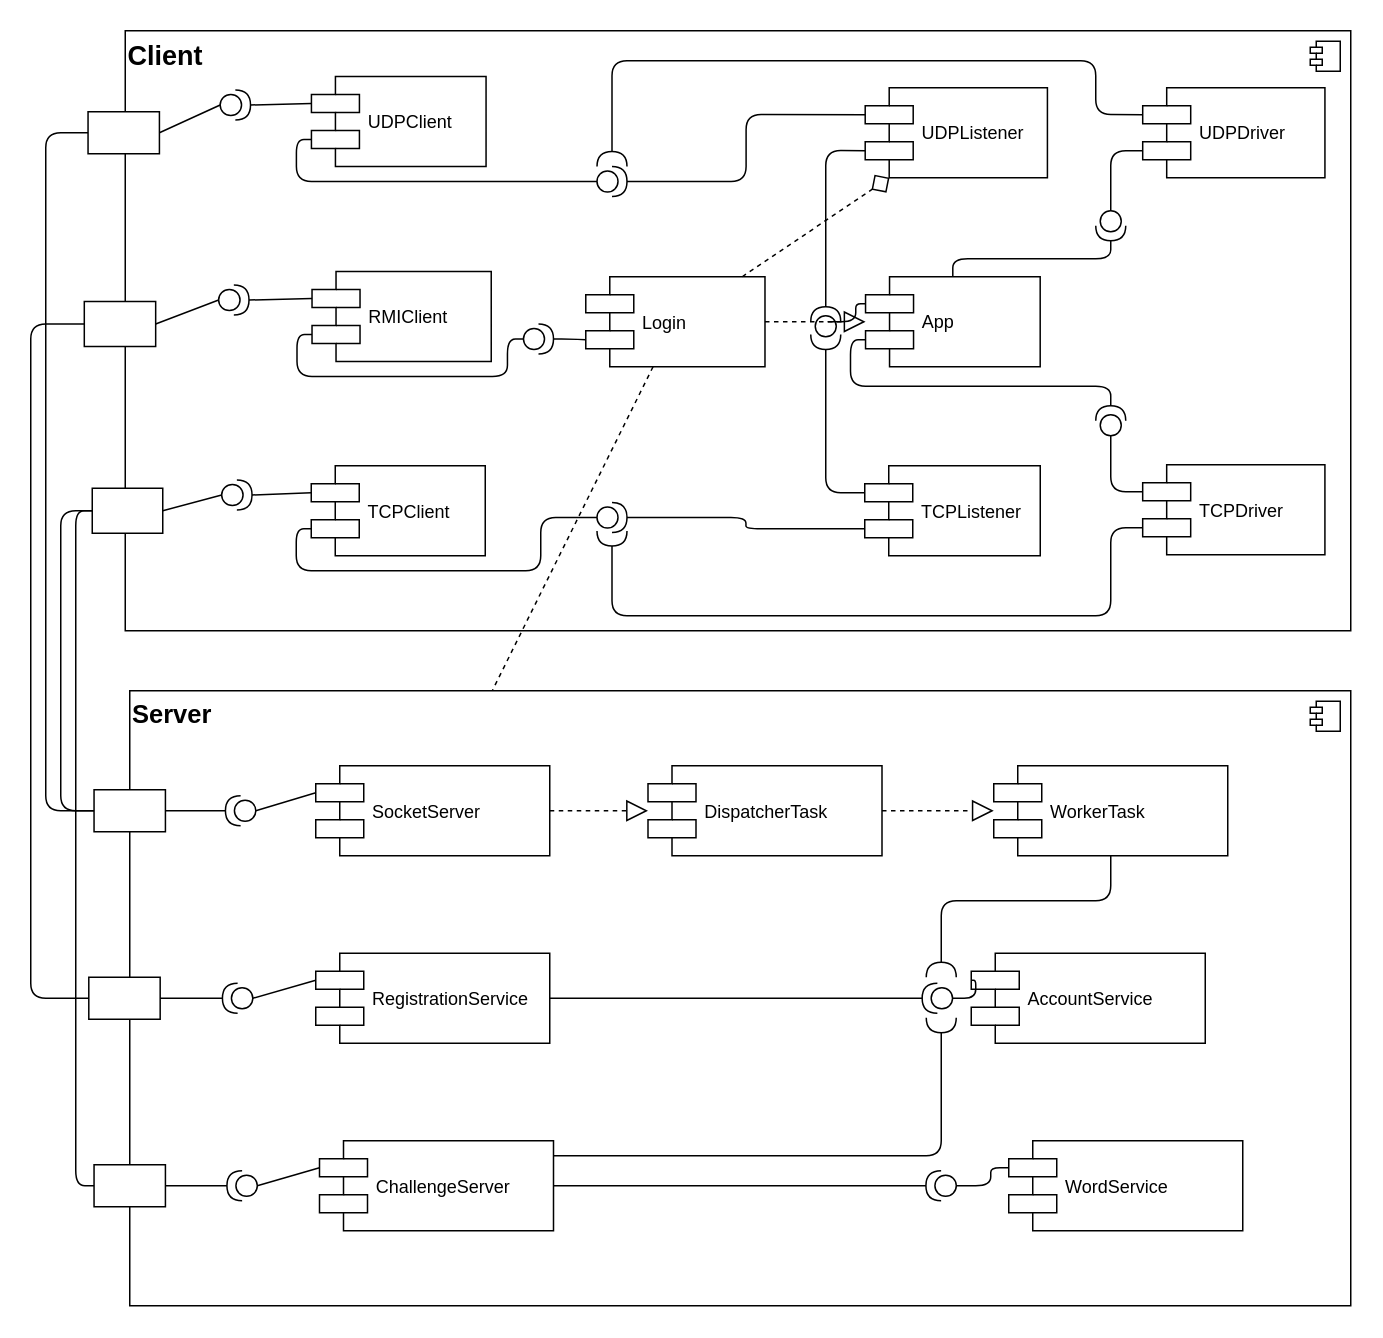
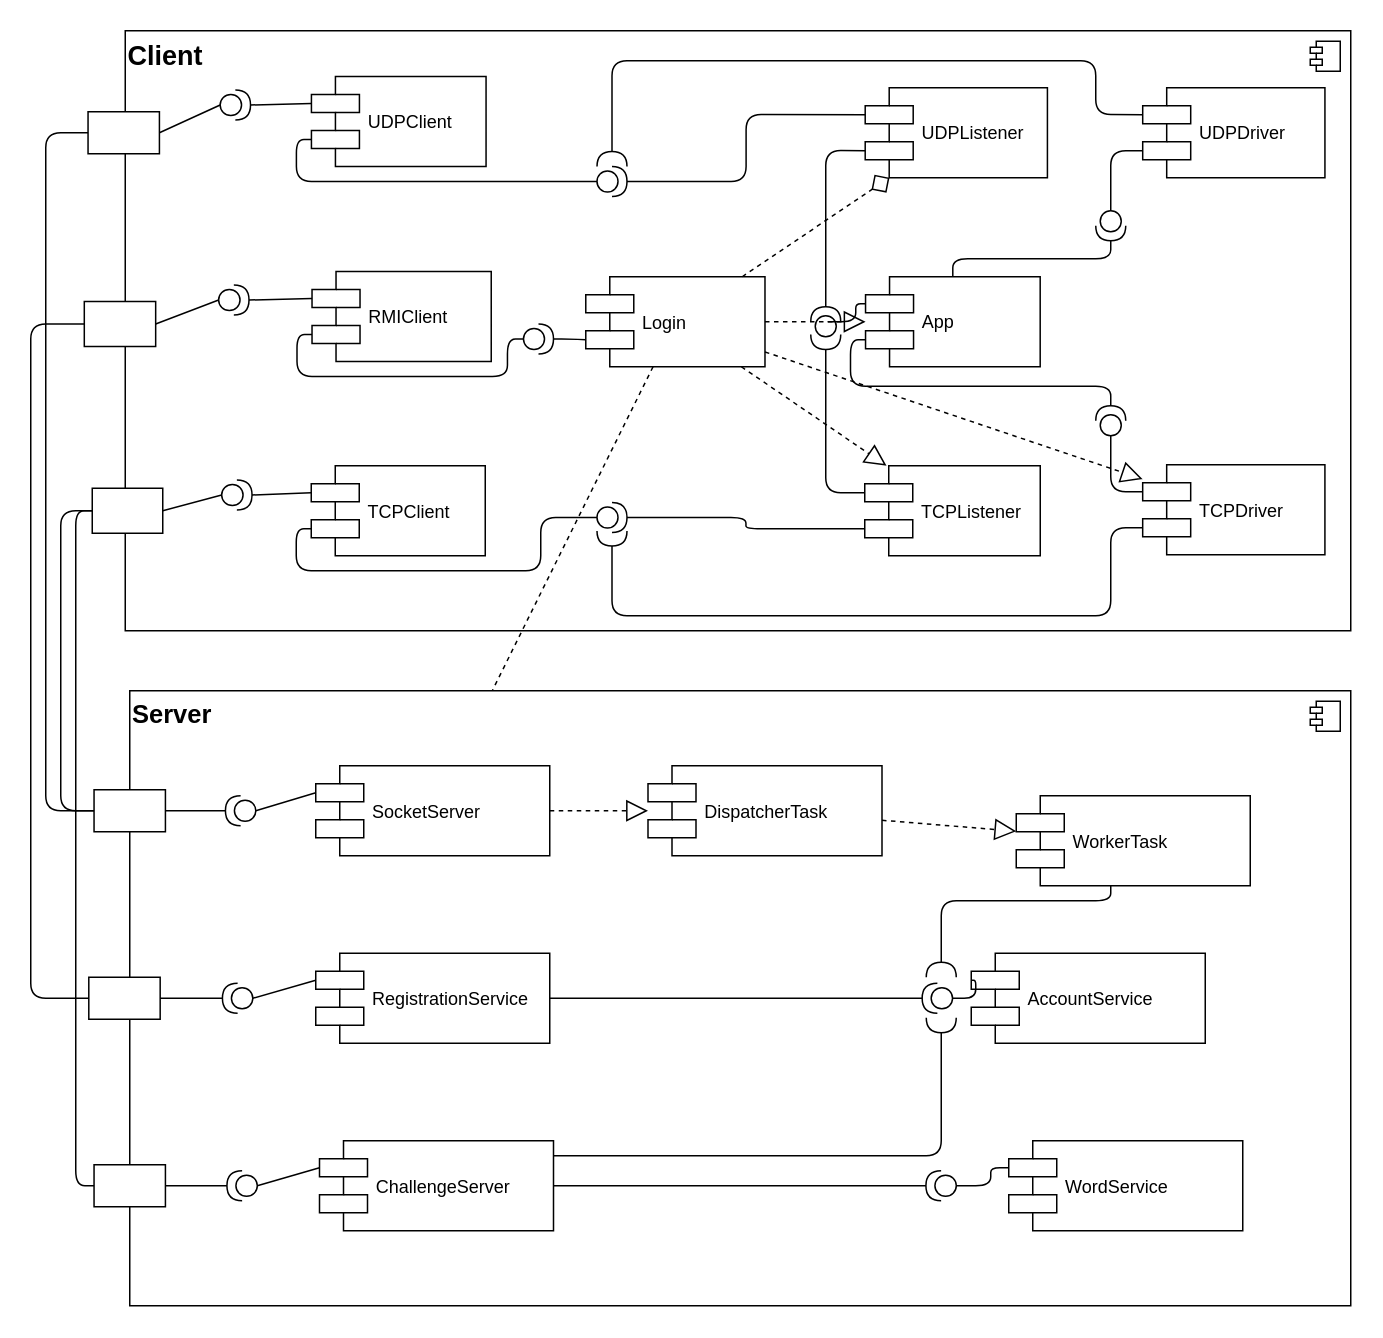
edge "Login" -> "TCPListener": added
edge "Login" -> "TCPDriver": added
node "WorkerTask": moved (1111, 811) -> (1133, 841)
